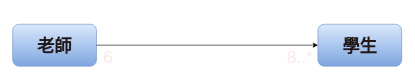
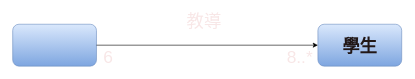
node "教導": added
node "老師": removed
